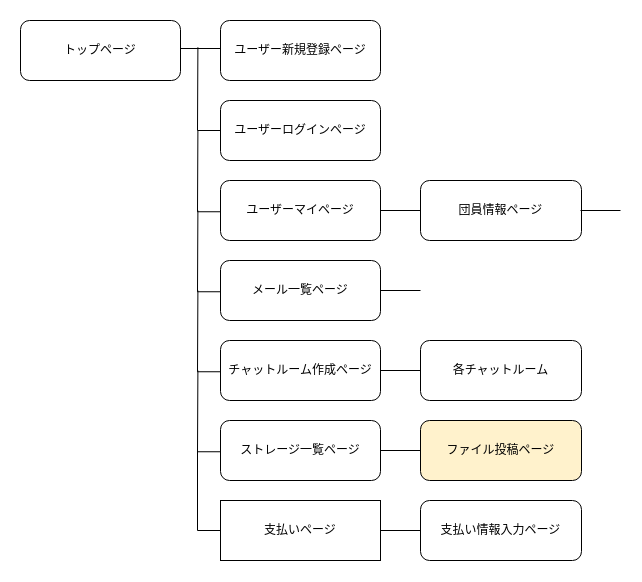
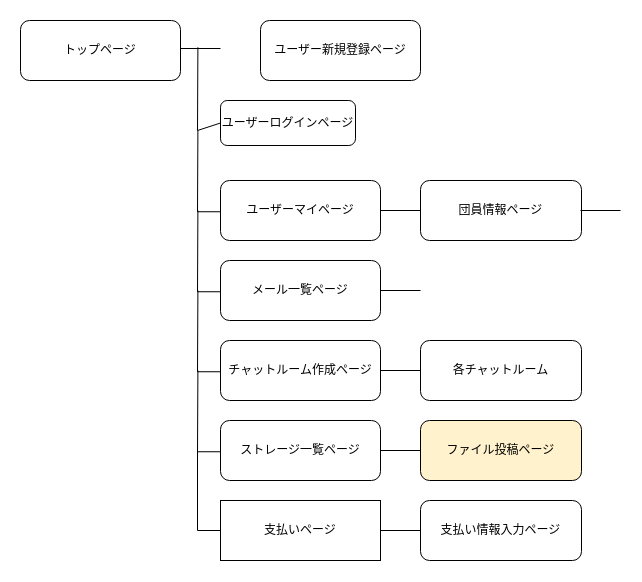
node "ユーザー新規登録ページ": moved (301, 51) -> (341, 51)
node "ユーザーログインページ": size 160x60 -> 135x45
